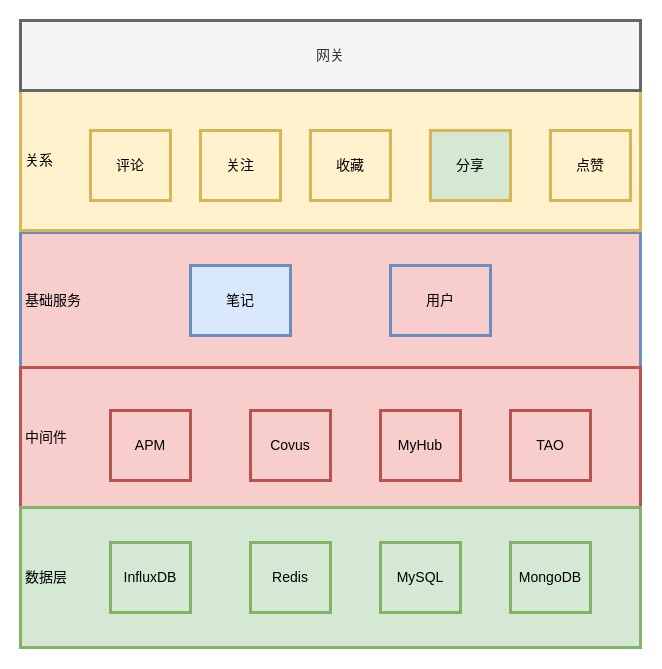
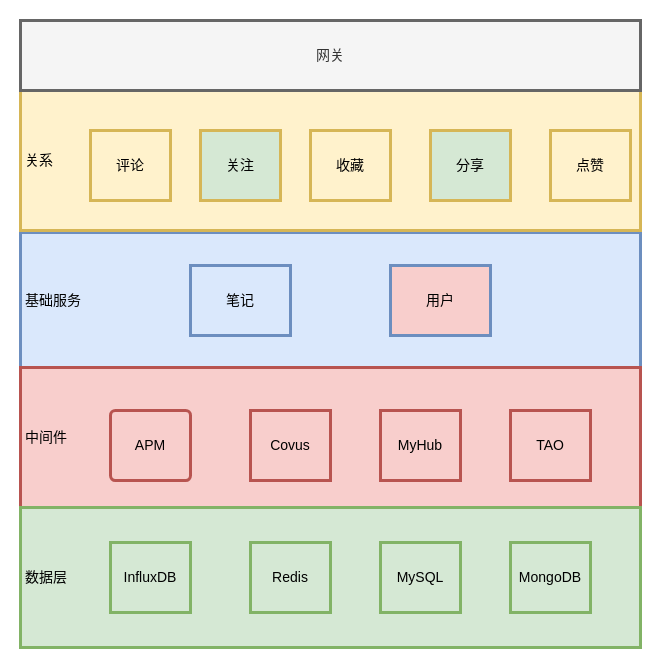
node "关注": fillcolor #fff2cc -> #d5e8d4
node "基础服务": fillcolor #f8cecc -> #dae8fc
node "APM": shape rectangle -> rounded rectangle
